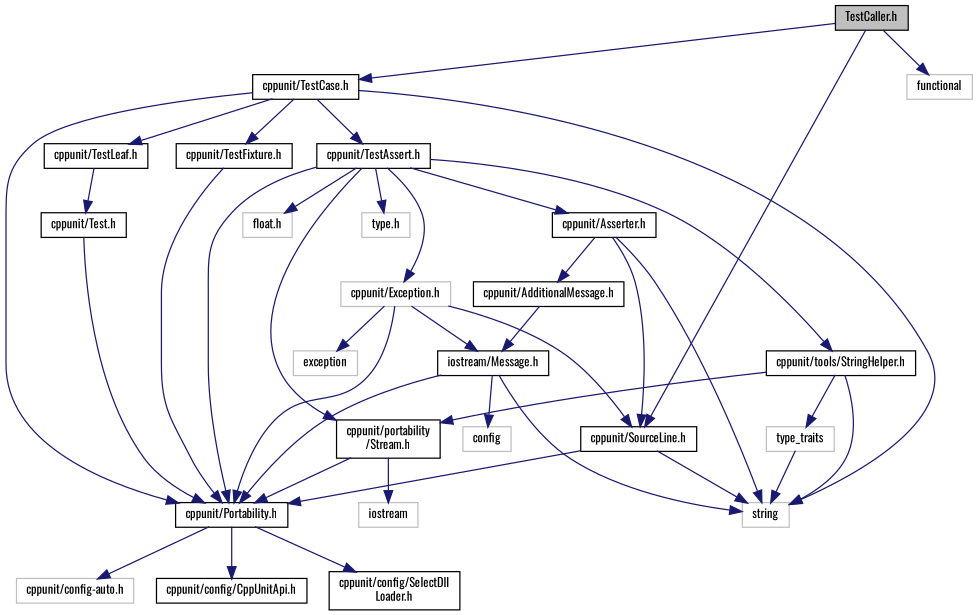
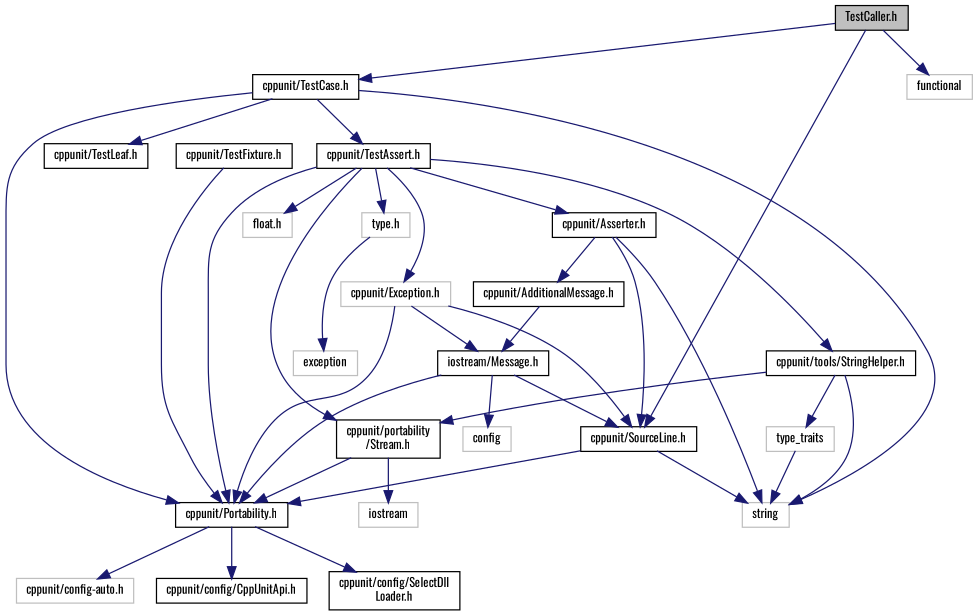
edge "cppunit/TestCase.h" -> "cppunit/TestFixture.h": removed
node "cppunit/Test.h": removed
edge "cppunit/Exception.h" -> "exception": now "type.h" -> "exception"
edge "iostream/Message.h" -> "string": now "iostream/Message.h" -> "cppunit/SourceLine.h"
